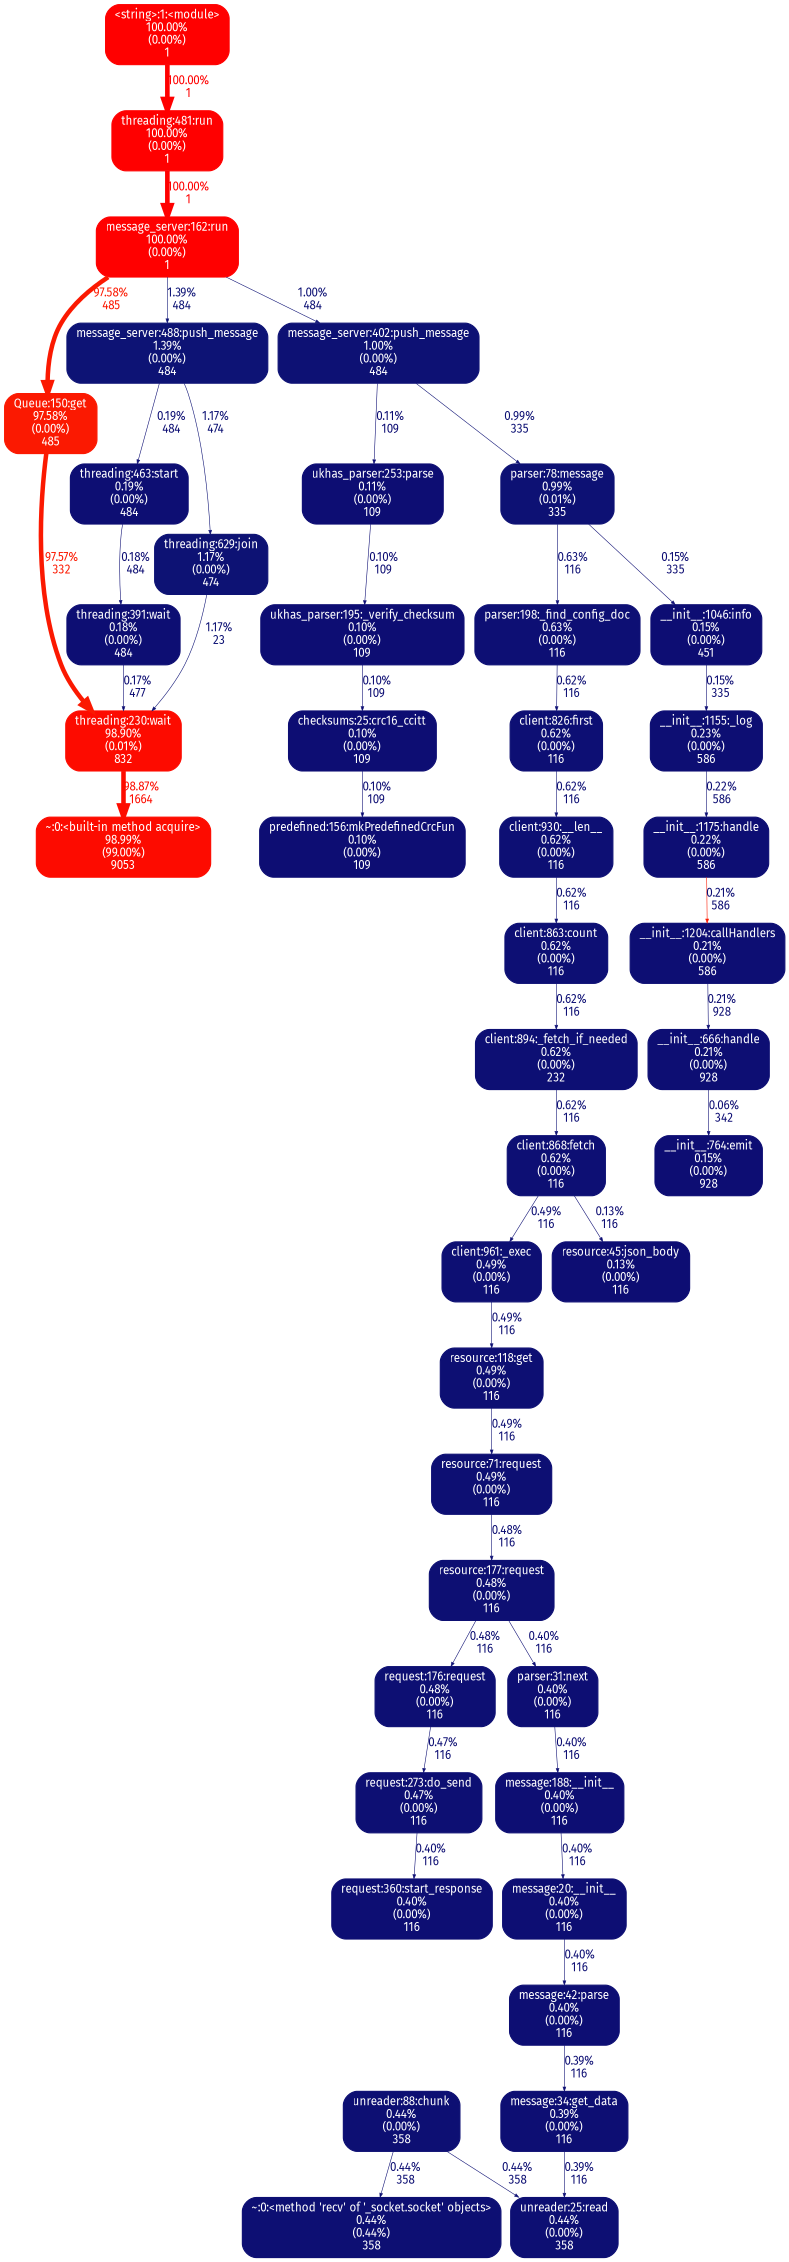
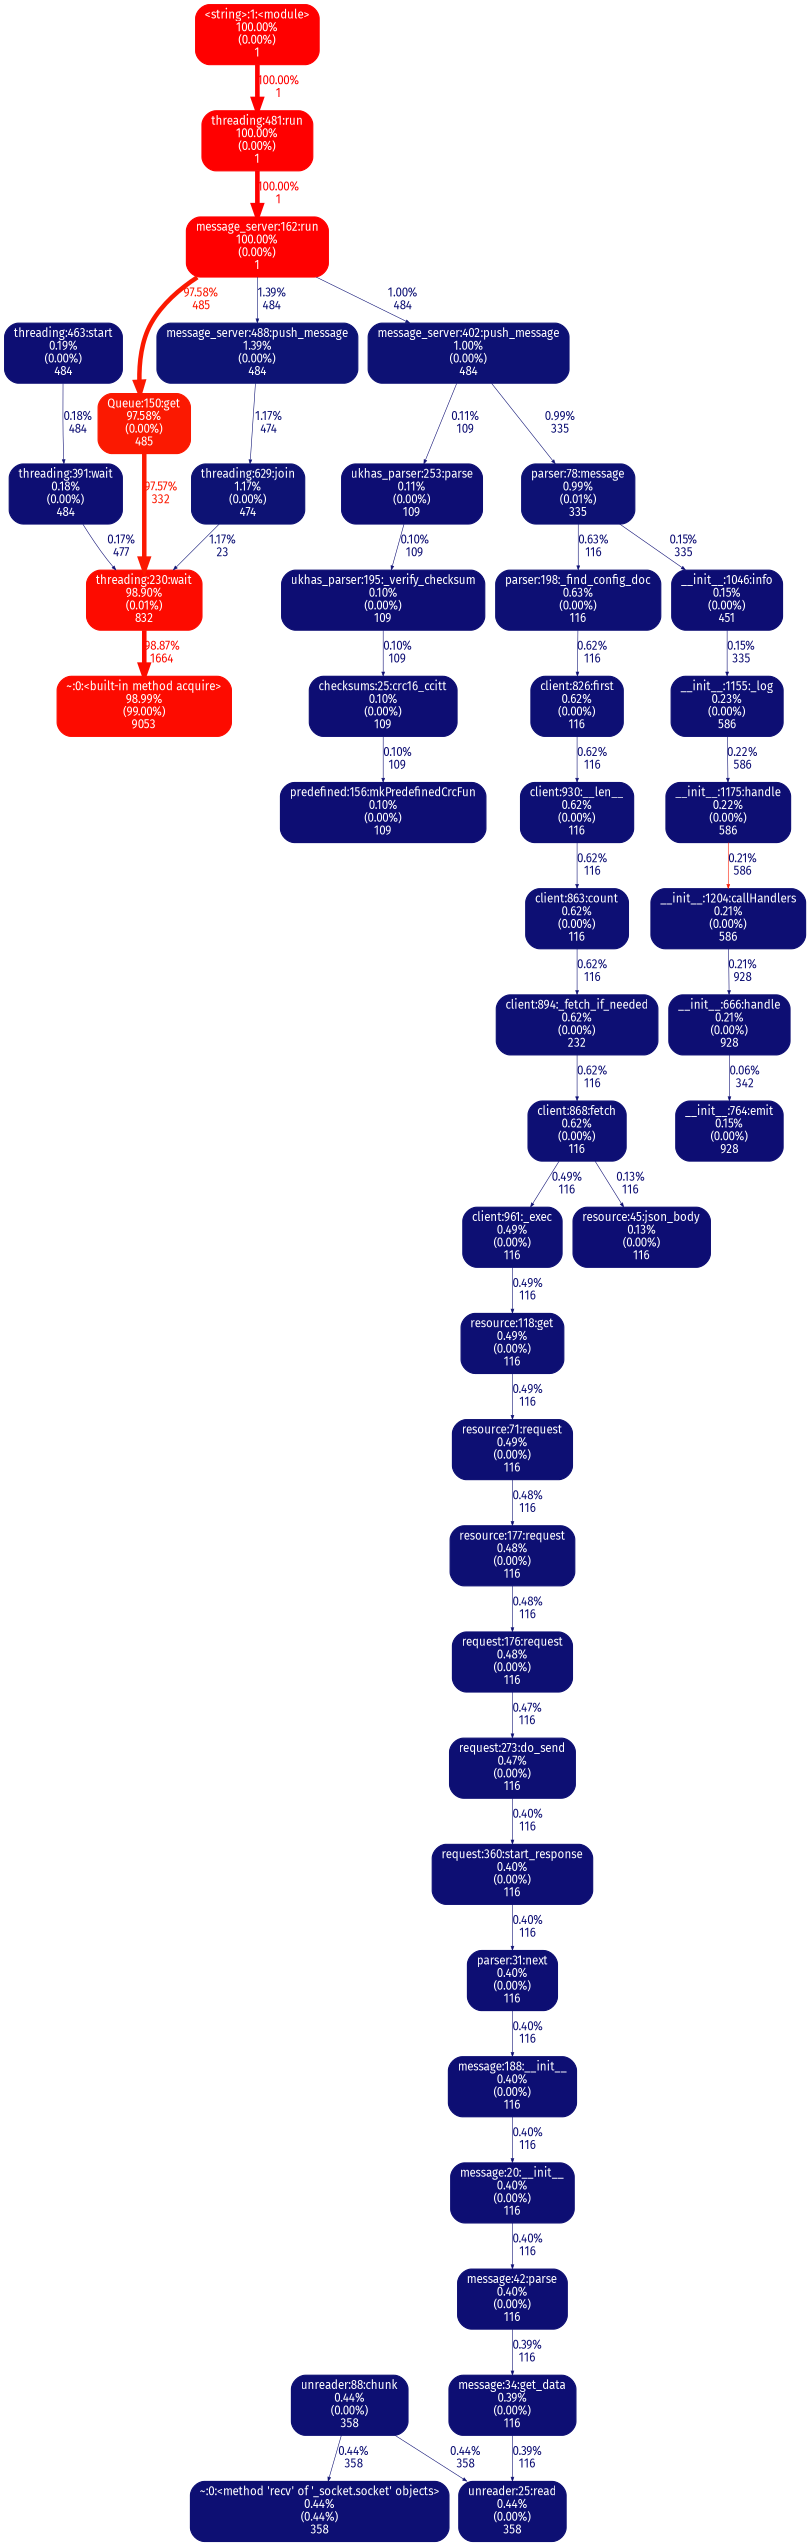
edge "message_server:488:push_message 1.39% (0.00%) 484" -> "threading:463:start 0.19% (0.00%) 484": removed, label "0.19% 484"
edge "resource:177:request 0.48% (0.00%) 116" -> "parser:31:next 0.40% (0.00%) 116": now "request:360:start_response 0.40% (0.00%) 116" -> "parser:31:next 0.40% (0.00%) 116"
